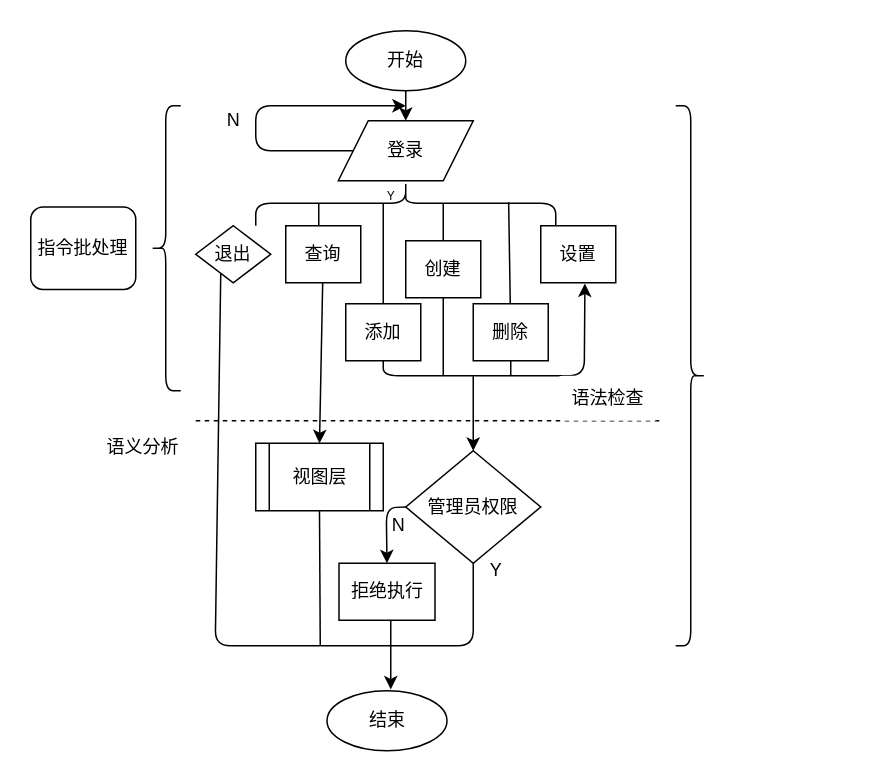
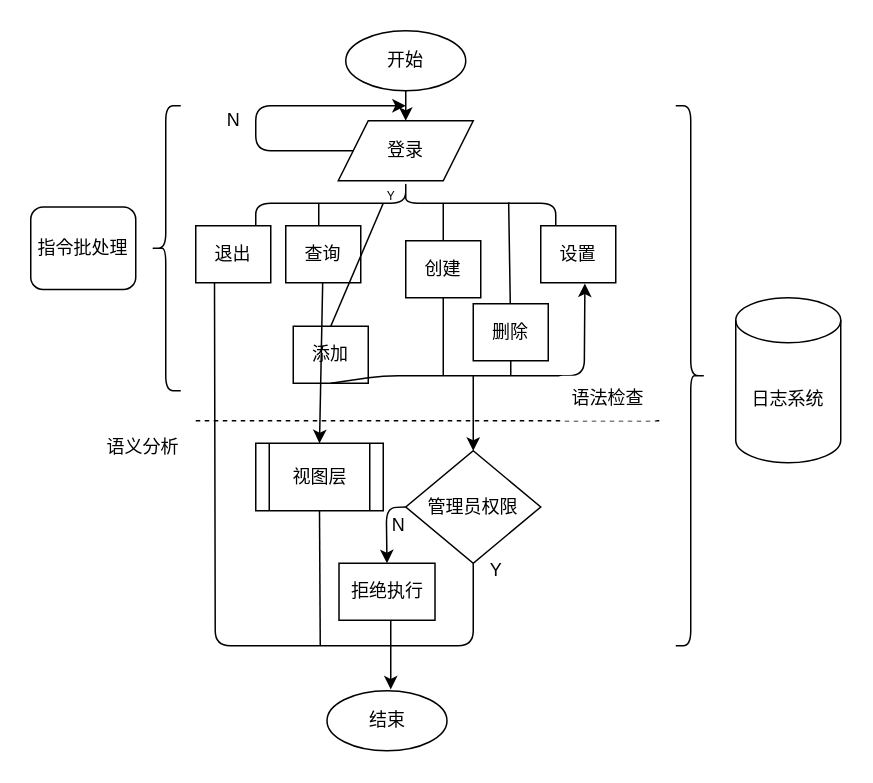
node "退出": shape diamond -> rectangle
node "添加": moved (383, 332) -> (331, 355)
node "日志系统": added
